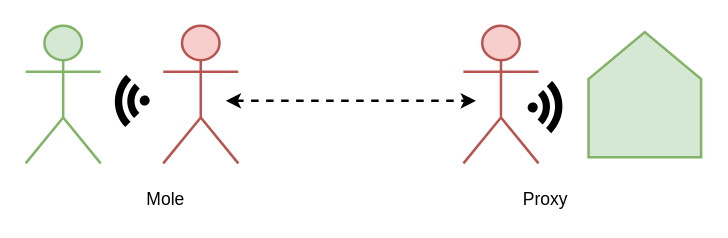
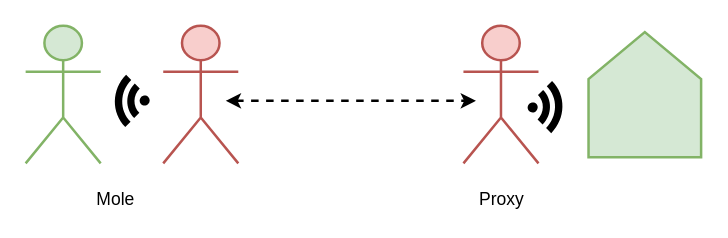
node "Mole": moved (176, 198) -> (126, 198)
node "Proxy": moved (551, 198) -> (508, 198)
